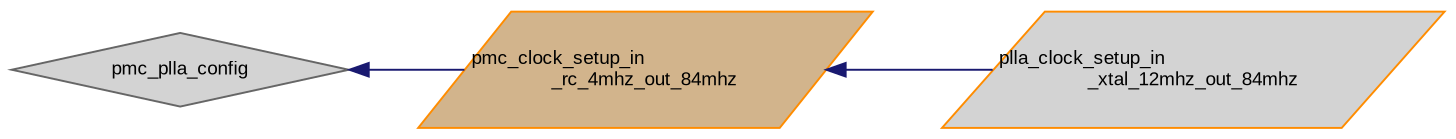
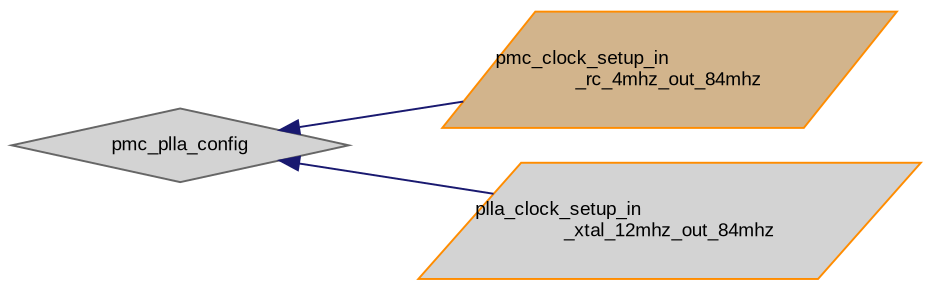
edge "plla_clock_setup_in _xtal_12mhz_out_84mhz" -> "pmc_clock_setup_in _rc_4mhz_out_84mhz": now "plla_clock_setup_in _xtal_12mhz_out_84mhz" -> "pmc_plla_config"
